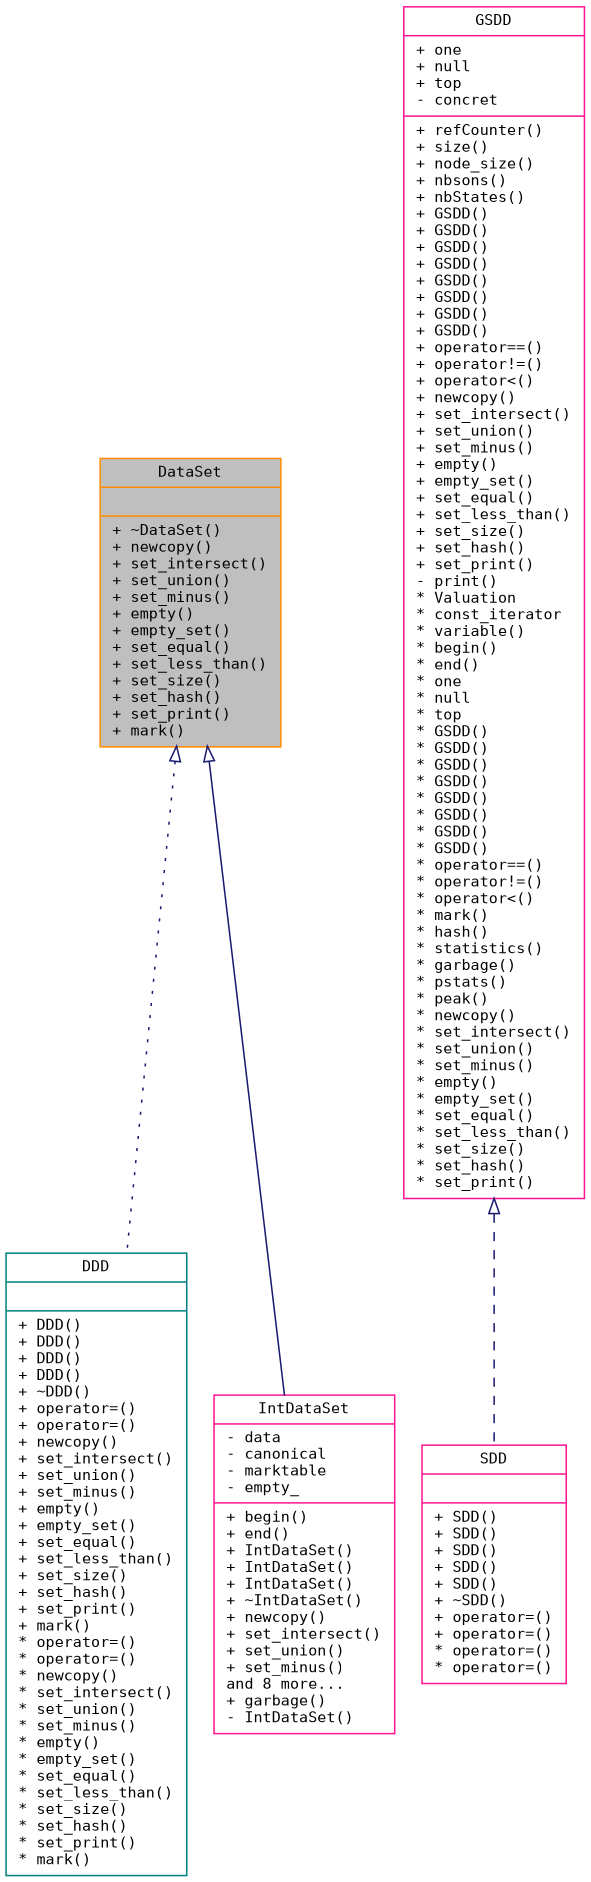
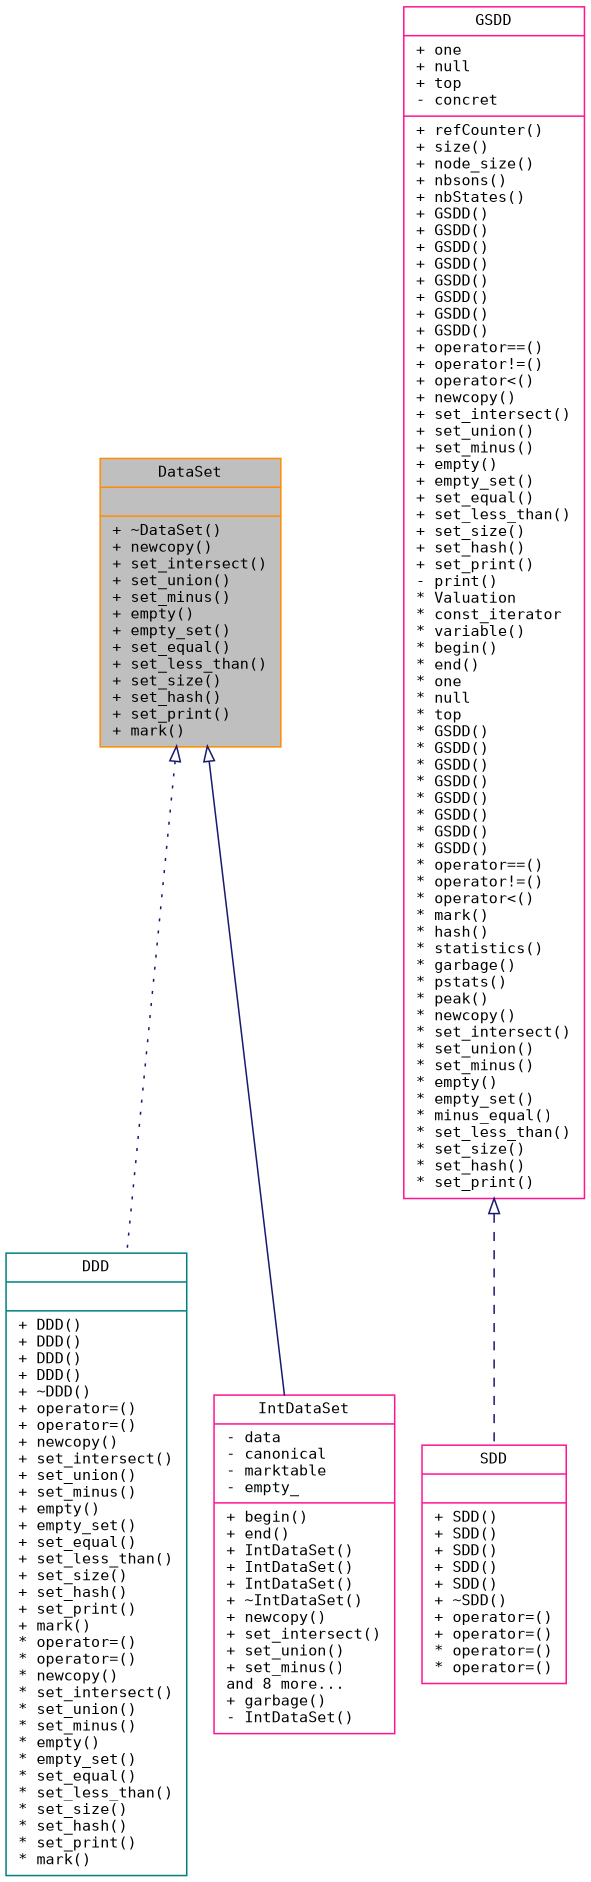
node "GSDD": text "* set_equal()" -> "* minus_equal()"
